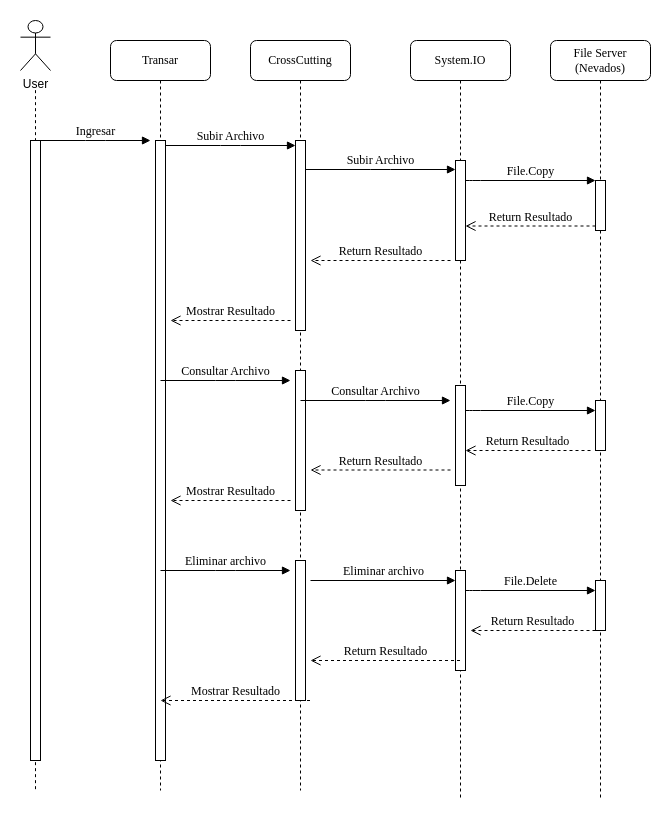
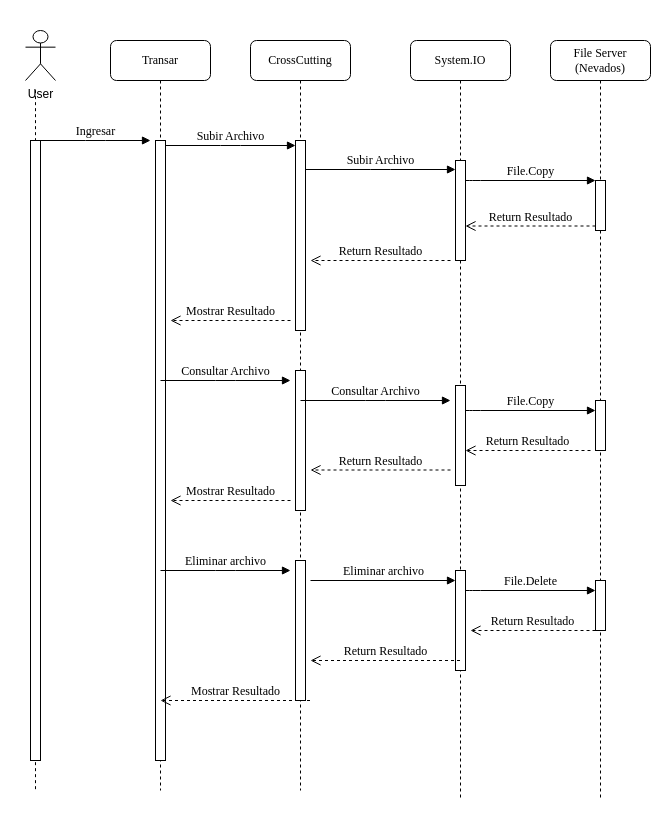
node "User": moved (36, 46) -> (41, 56)
